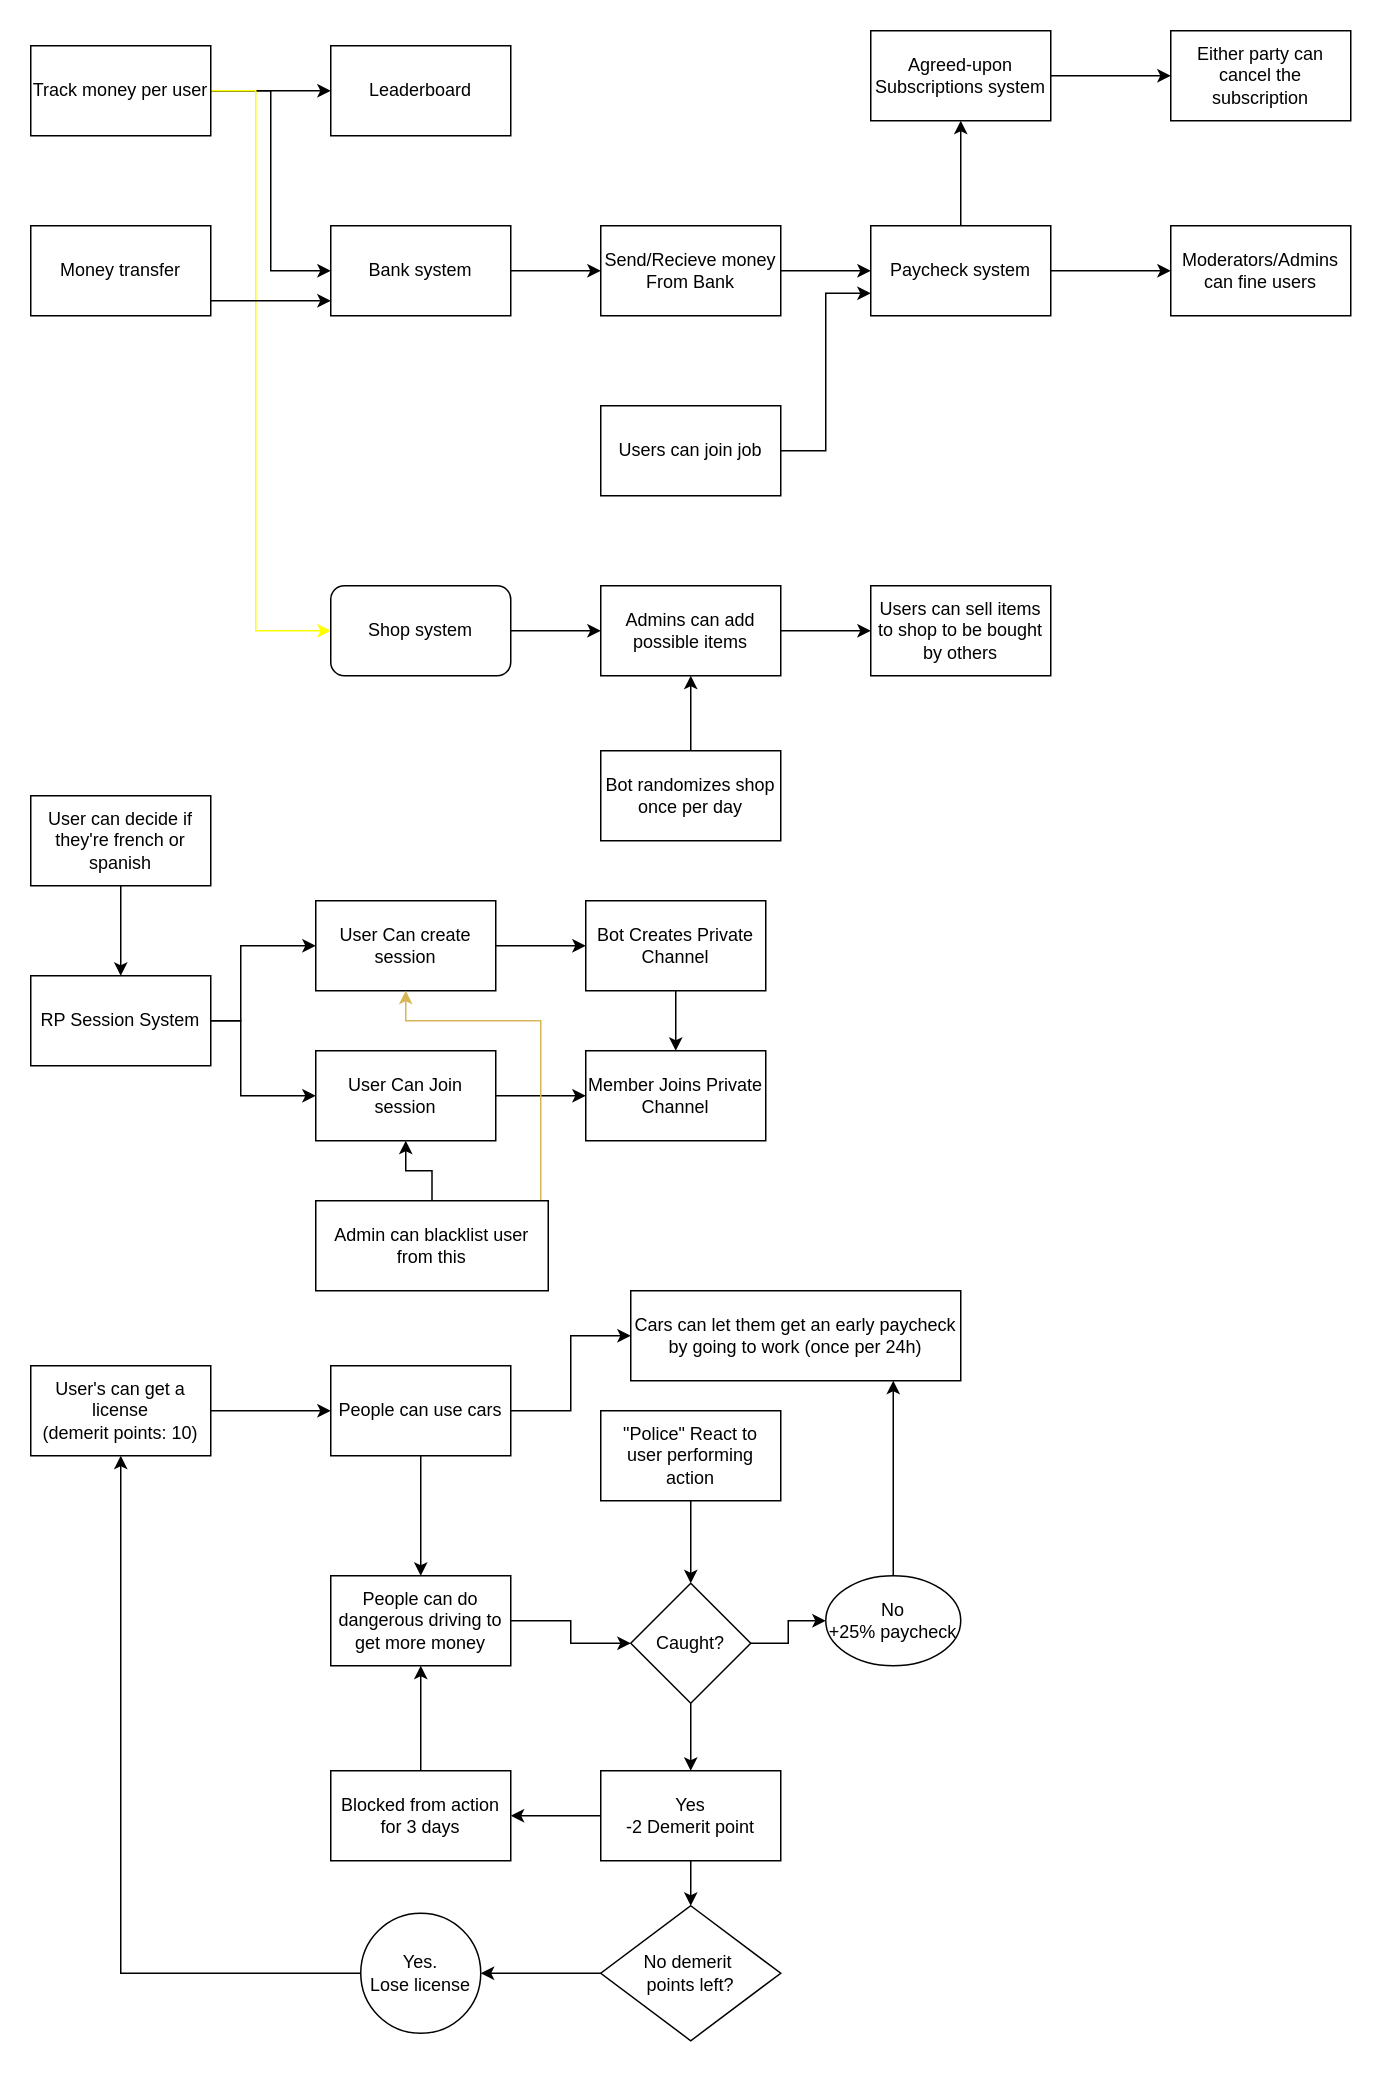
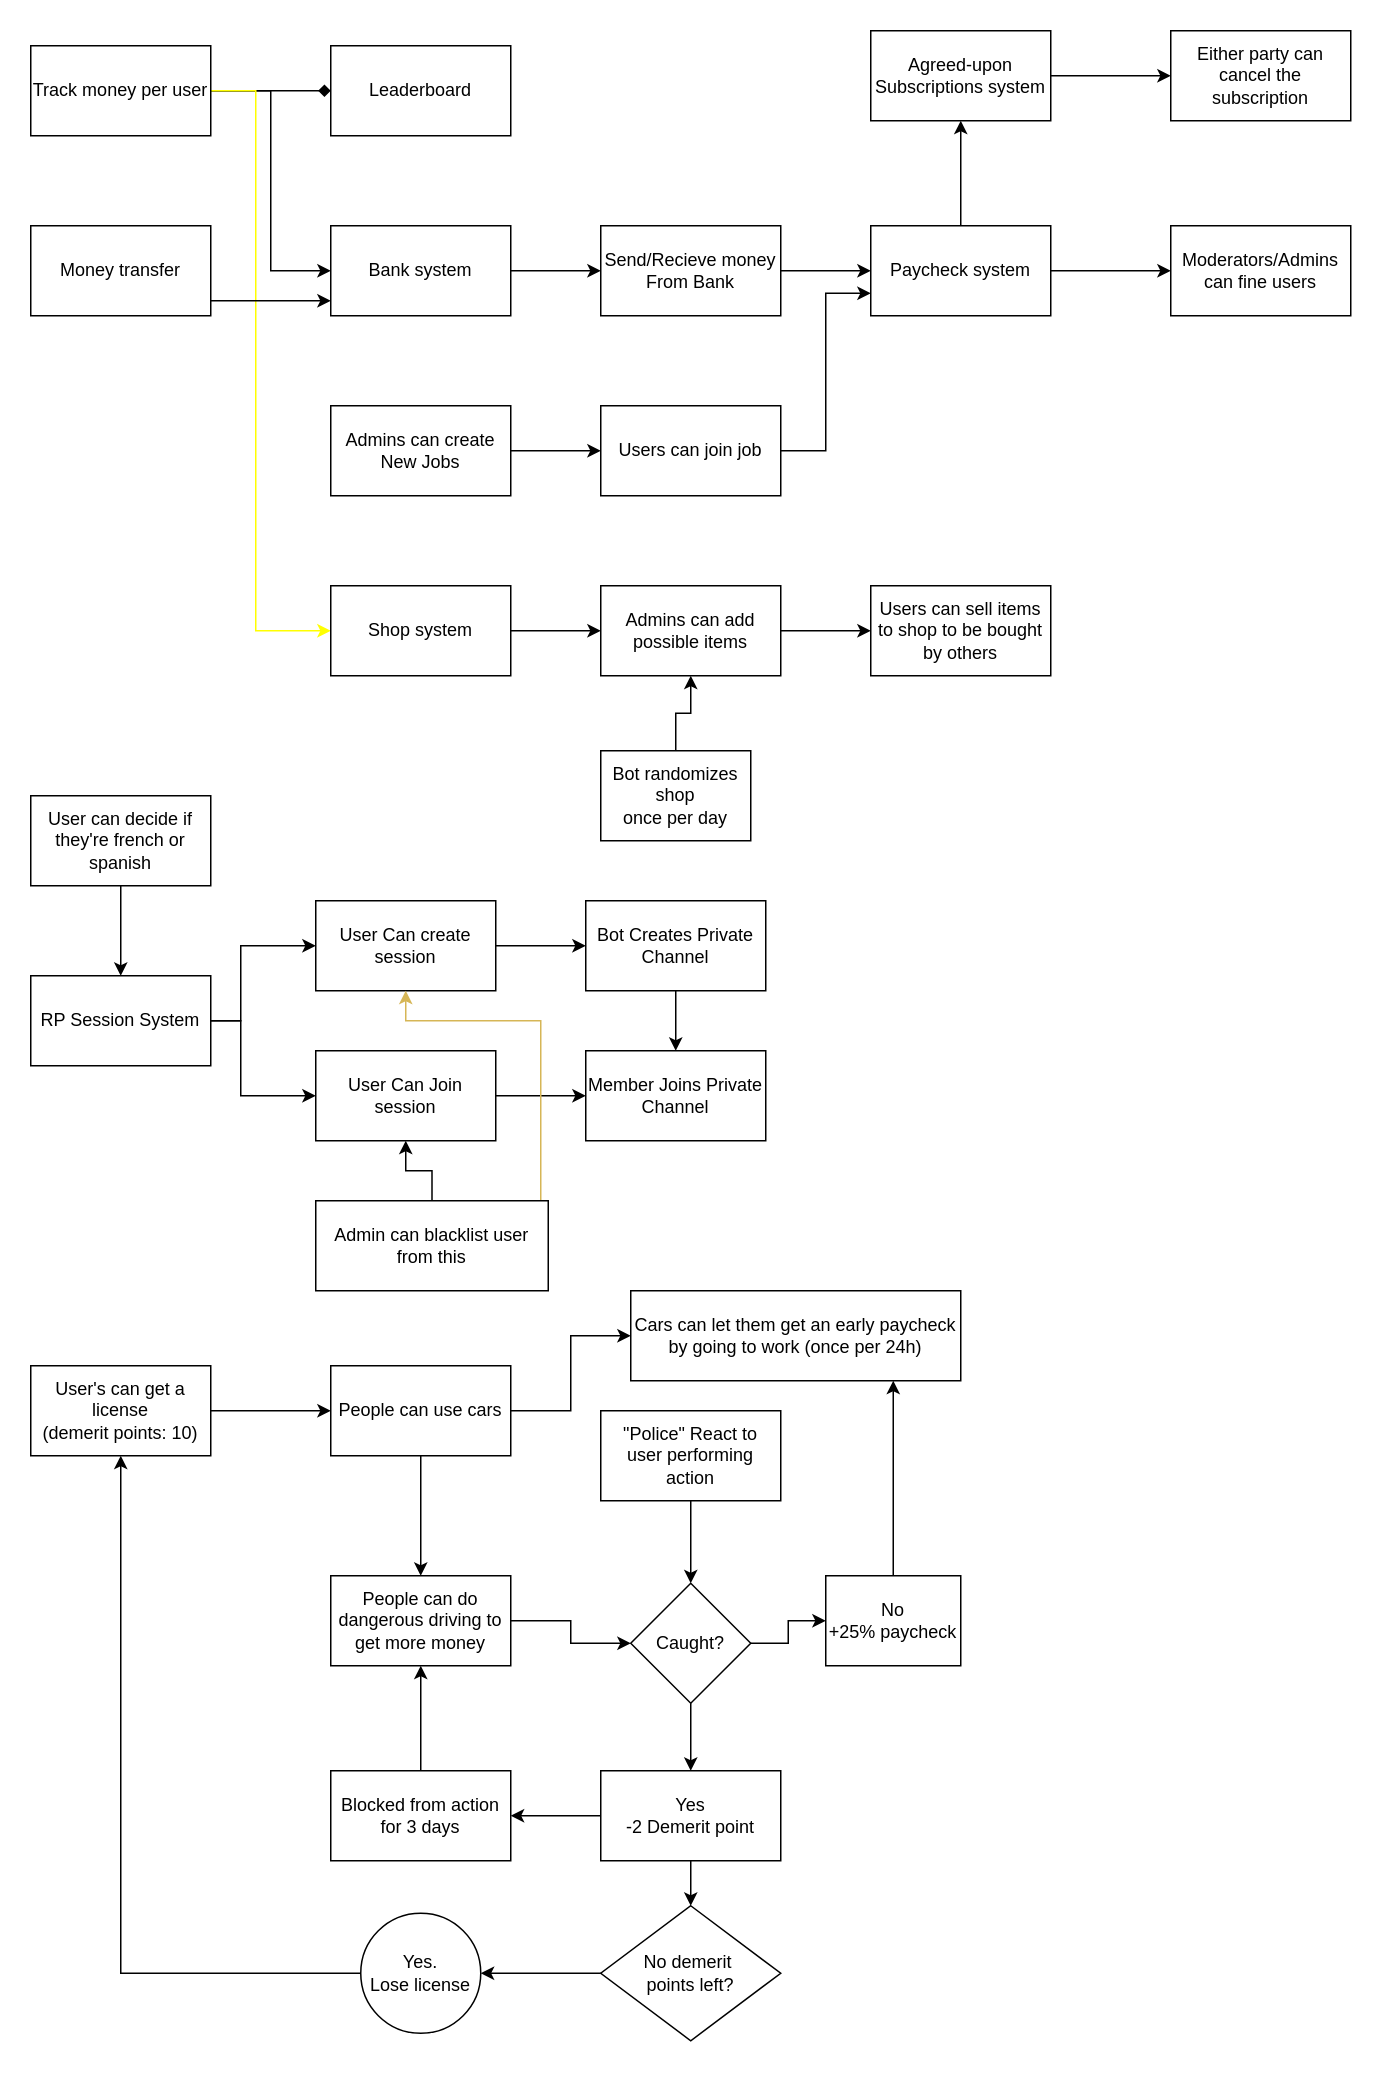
edge "Track money per user" -> "Leaderboard": arrowhead classic -> diamond
node "Admins can create New Jobs": added
edge "Admins can create New Jobs" -> "Users can join job": added
node "Shop system": shape rounded rectangle -> rectangle
node "Bot randomizes shop once per day": size 180x90 -> 150x90
node "No +25% paycheck": shape ellipse -> rectangle
